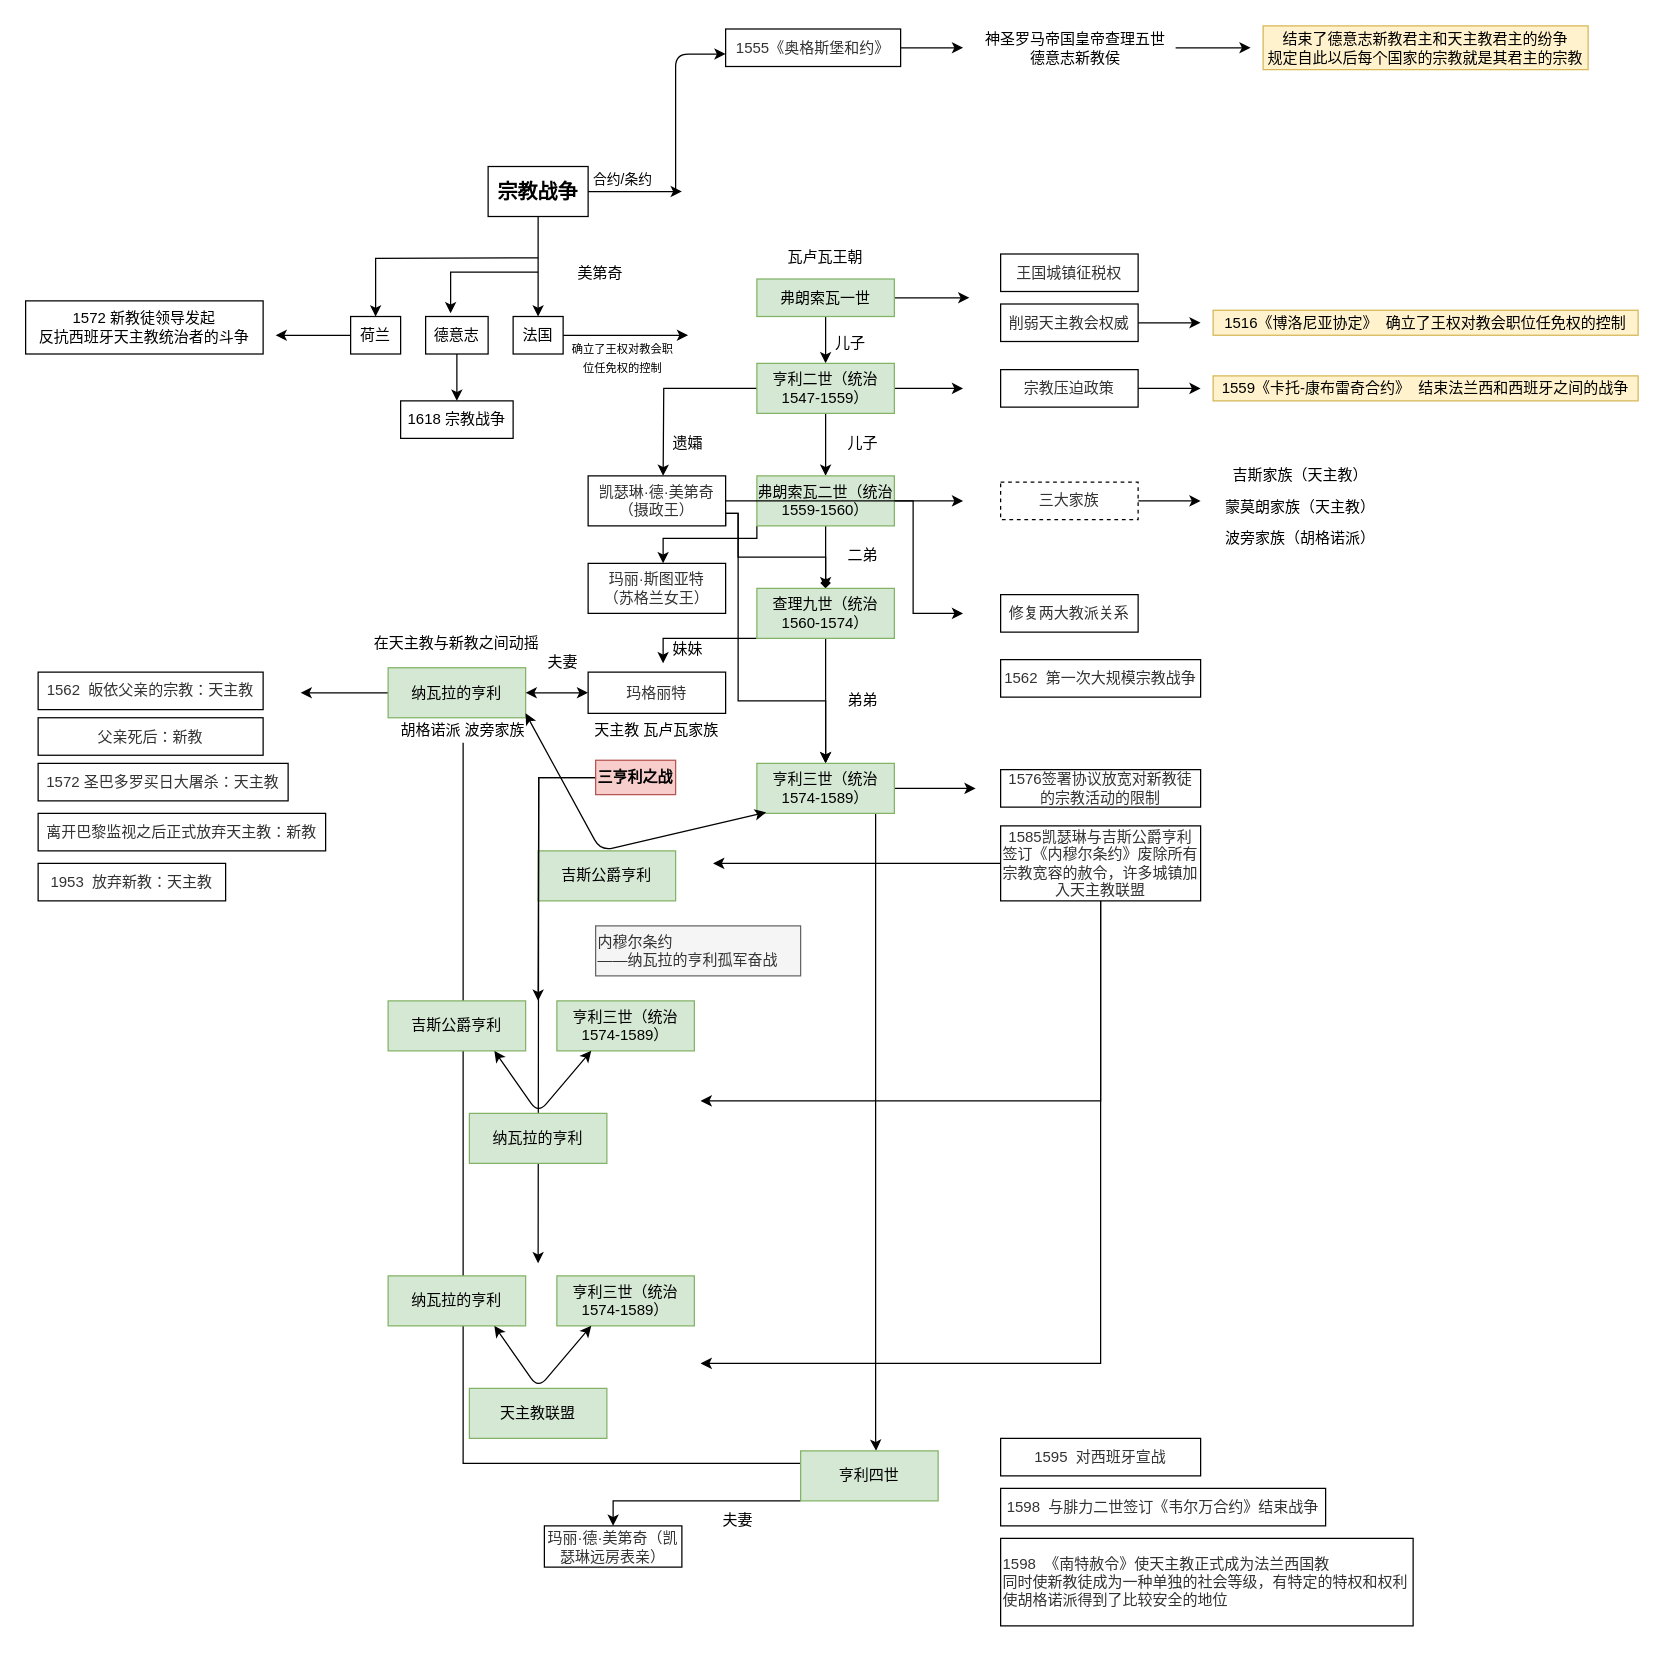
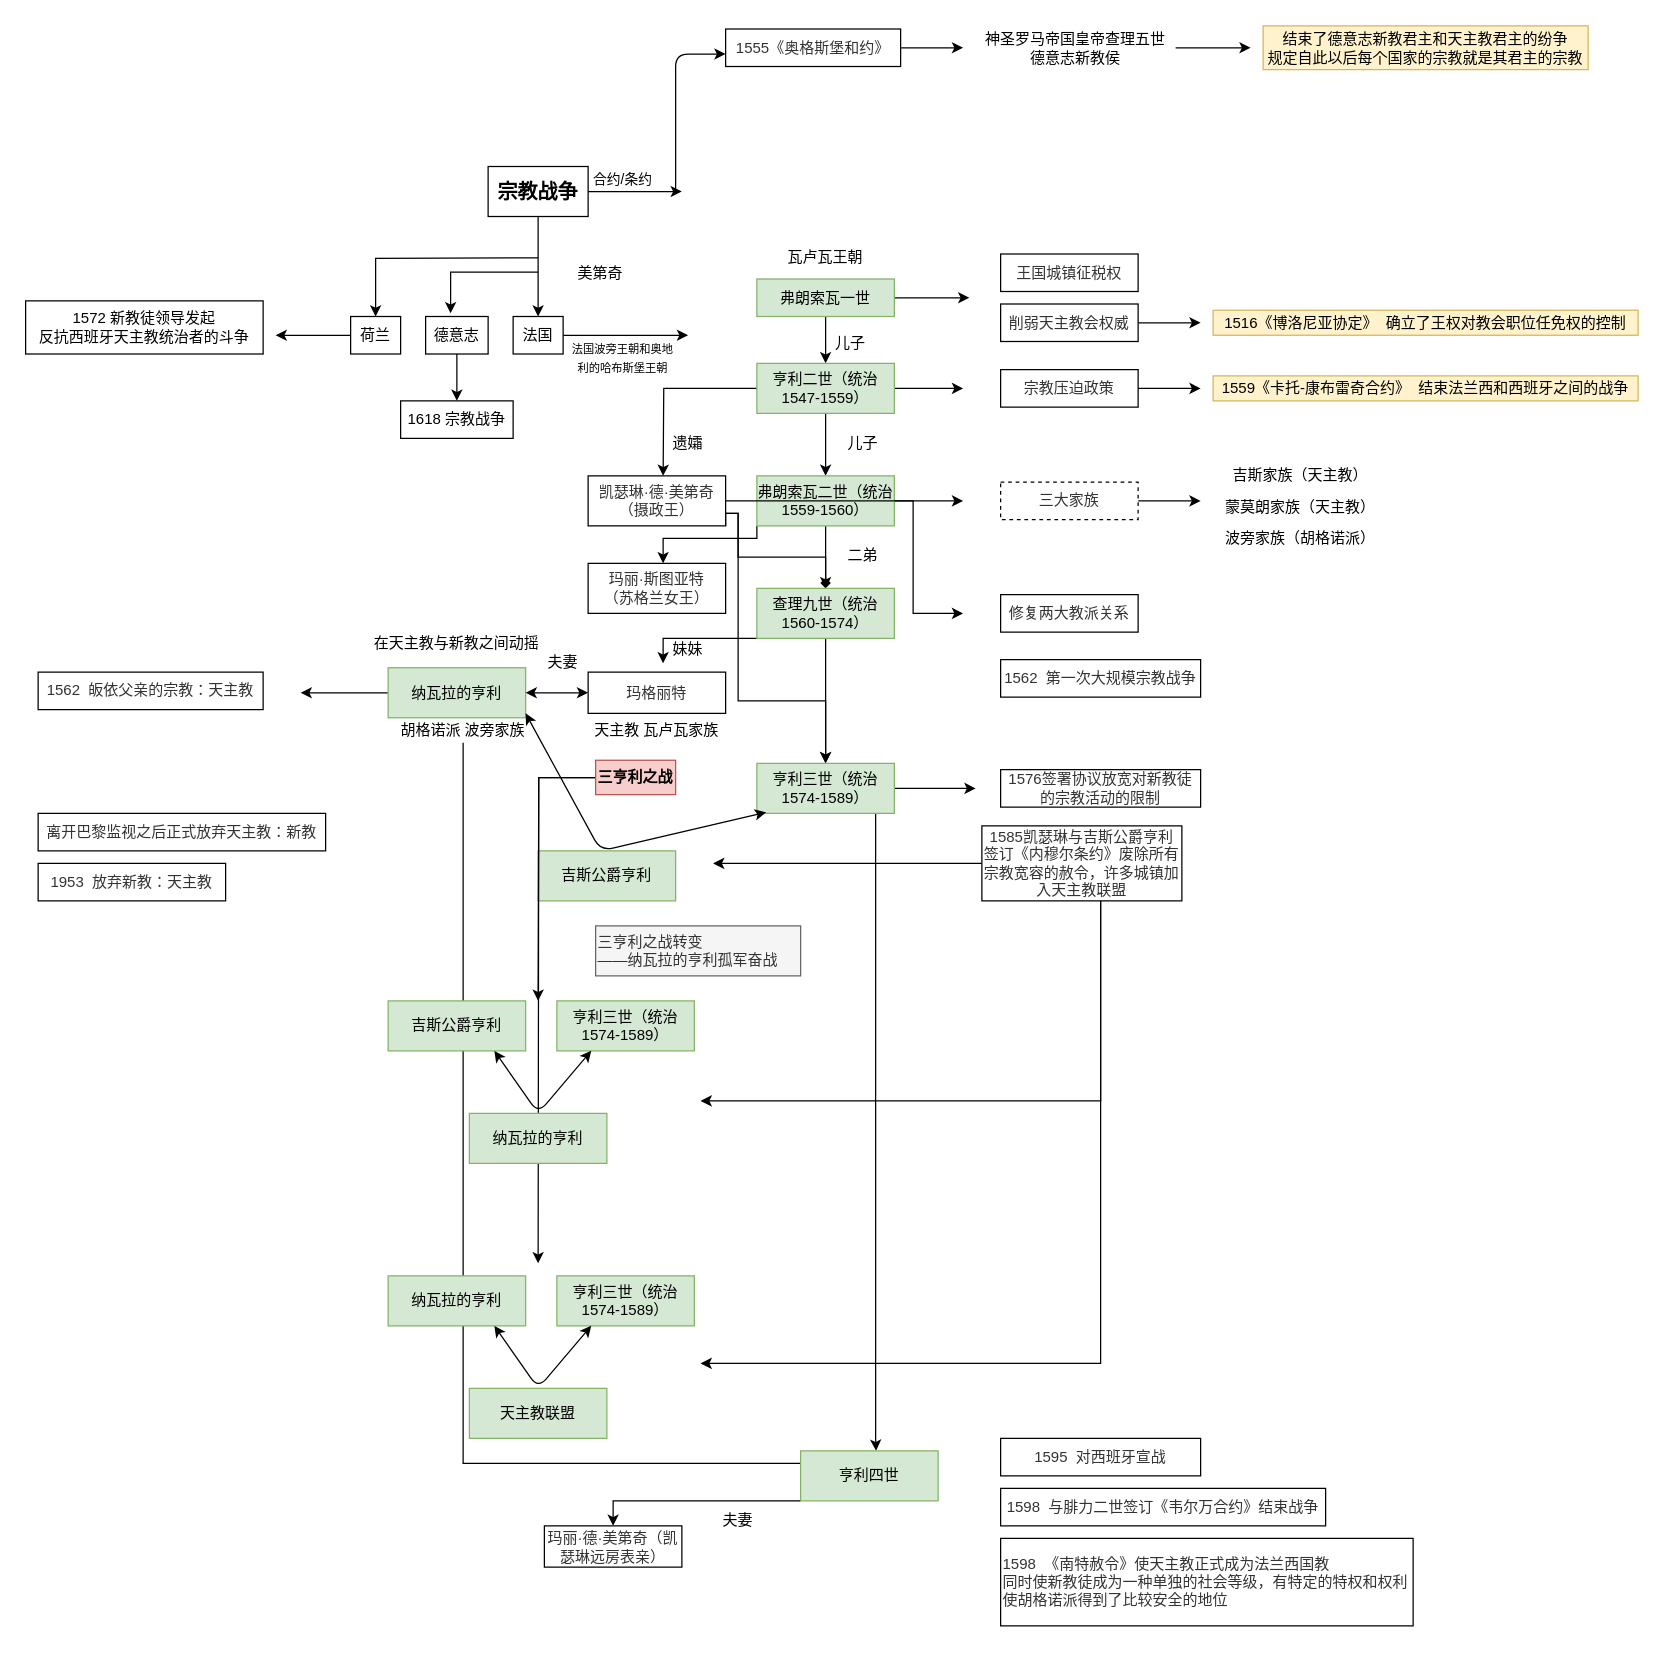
node "确立了王权对教会职位任免权的控制": label "确立了王权对教会职位任免权的控制" -> "法国波旁王朝和奥地利的哈布斯堡王朝"
node "弟弟": removed
node "父亲死后：新教": removed
node "1572 圣巴多罗买日大屠杀：天主教": removed
node "1585凯瑟琳与吉斯公爵亨利签订《内穆尔条约》废除所有宗教宽容的赦令，许多城镇加入天主教联盟": moved (1101, 863) -> (1082, 863)
node "内穆尔条约 ——纳瓦拉的亨利孤军奋战": label "内穆尔条约 ——纳瓦拉的亨利孤军奋战" -> "三亨利之战转变 ——纳瓦拉的亨利孤军奋战"
